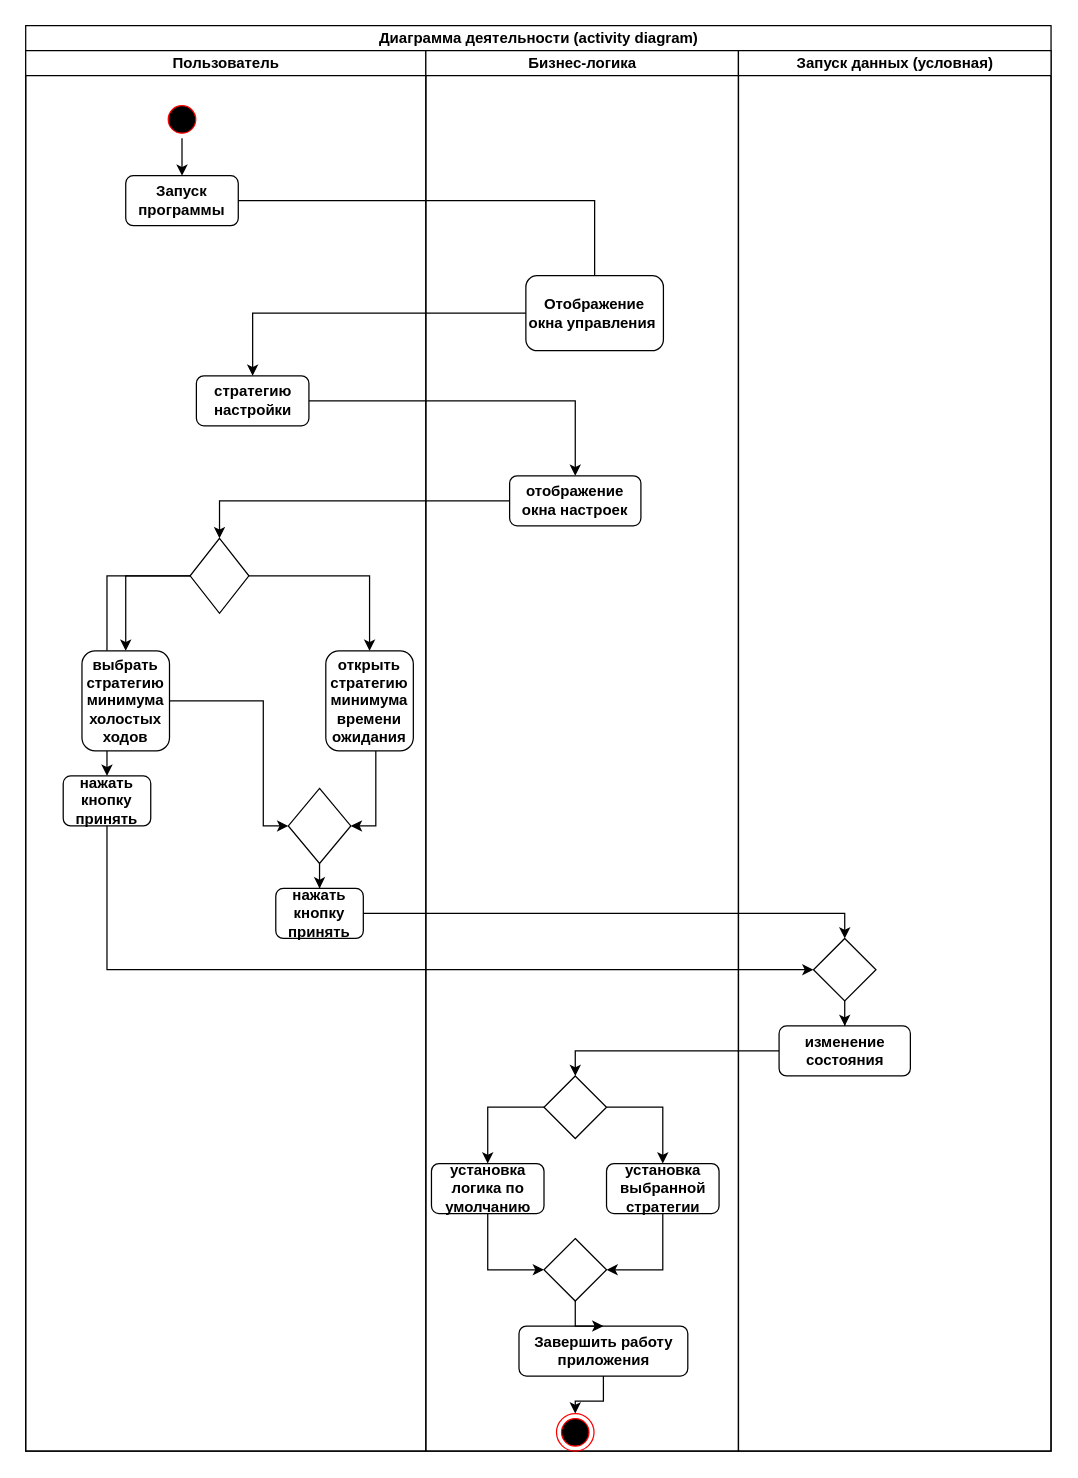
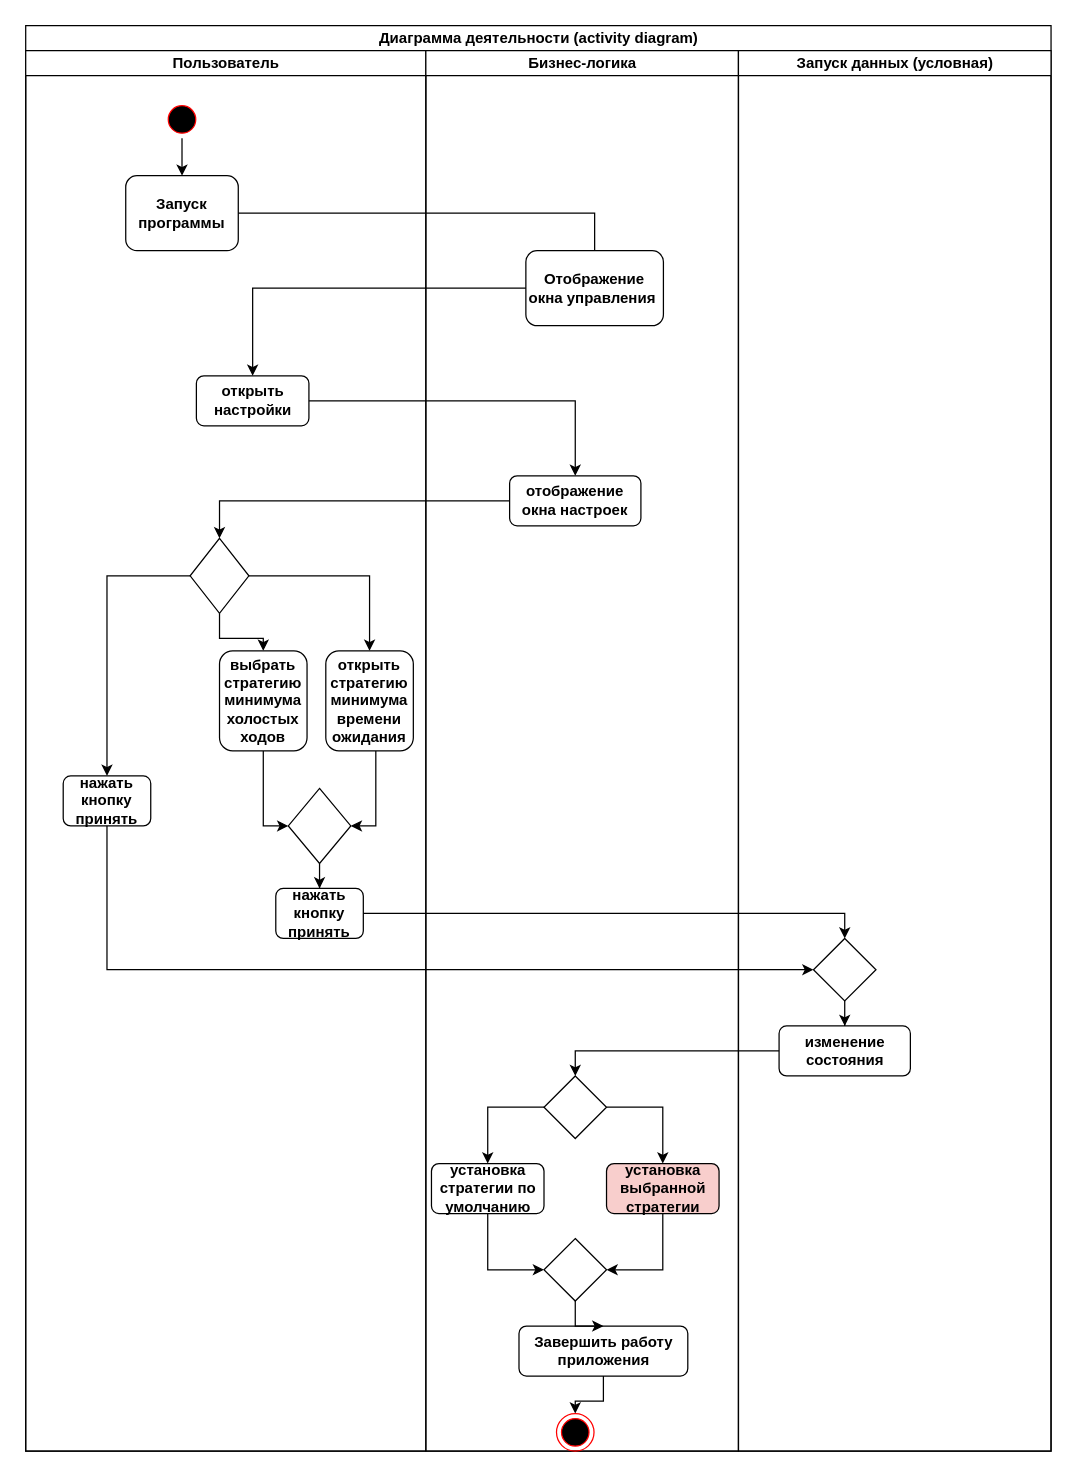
node "Запуск программы": size 113x50 -> 113x75
node "Отображение окна управления": moved (594, 313) -> (594, 288)
node "стратегию настройки": label "стратегию настройки" -> "открыть настройки"
node "выбрать стратегию минимума холостых ходов": moved (126, 701) -> (263, 701)
node "установка логика по умолчанию": label "установка логика по умолчанию" -> "установка стратегии по умолчанию"
node "установка выбранной стратегии": fillcolor #ffffff -> #f8cecc
